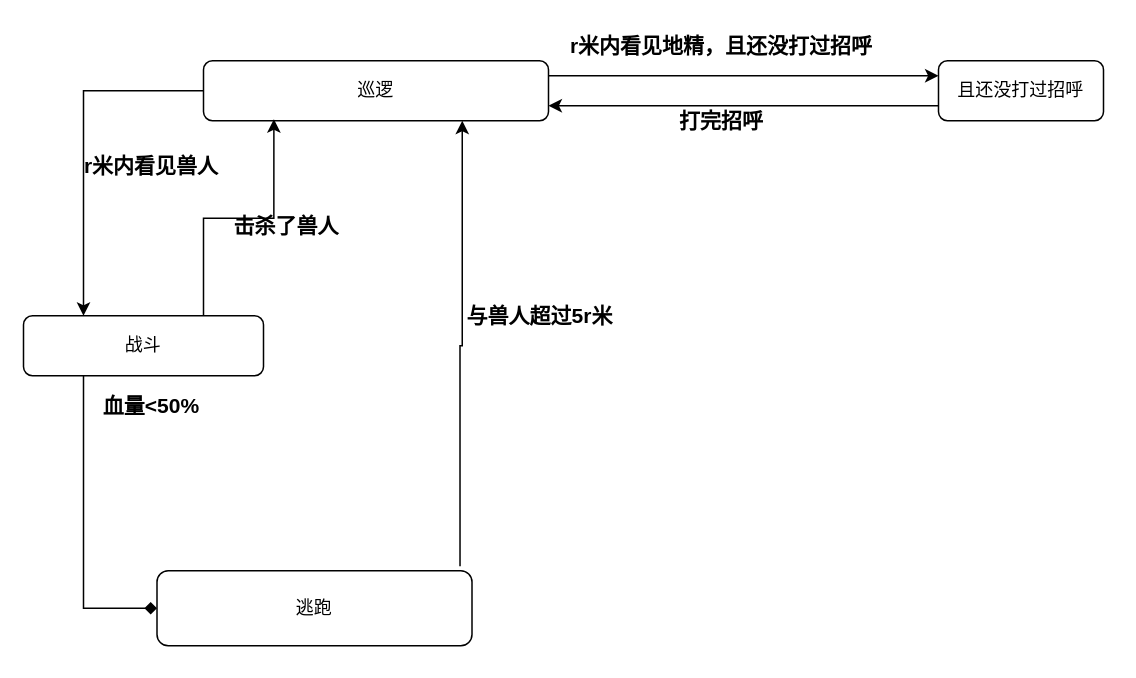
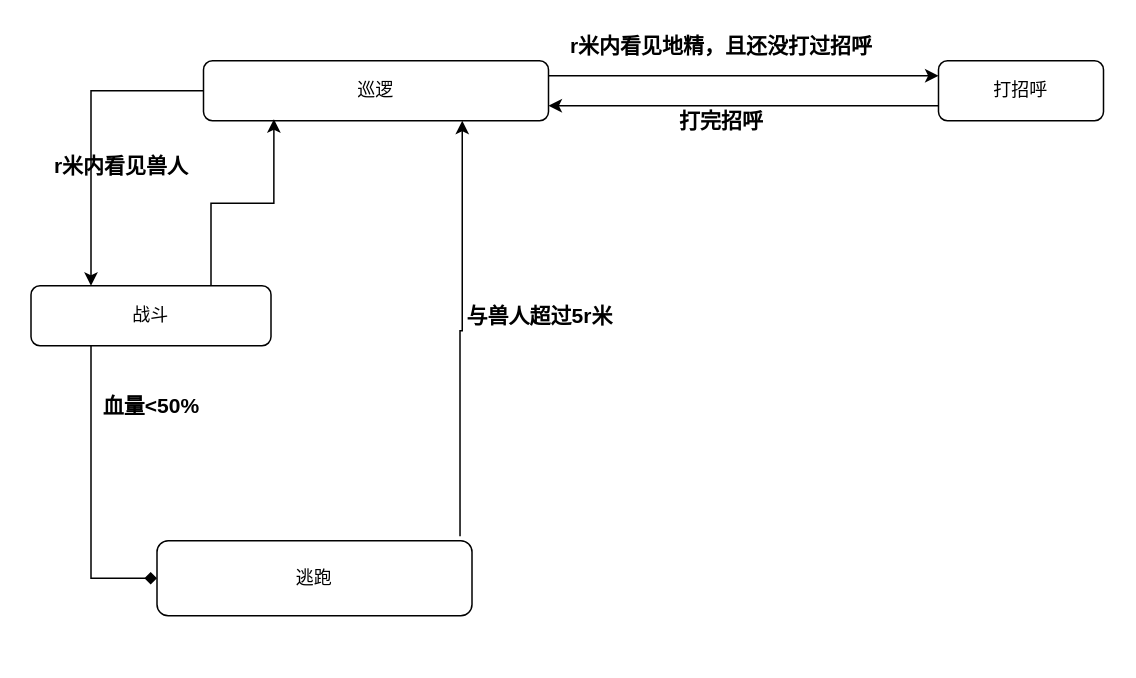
node "且还没打过招呼": label "且还没打过招呼" -> "打招呼"
node "r米内看见兽人": moved (151, 166) -> (121, 166)
node "击杀了兽人": removed
node "战斗": moved (143, 346) -> (151, 316)
node "逃跑": moved (314, 608) -> (314, 578)
